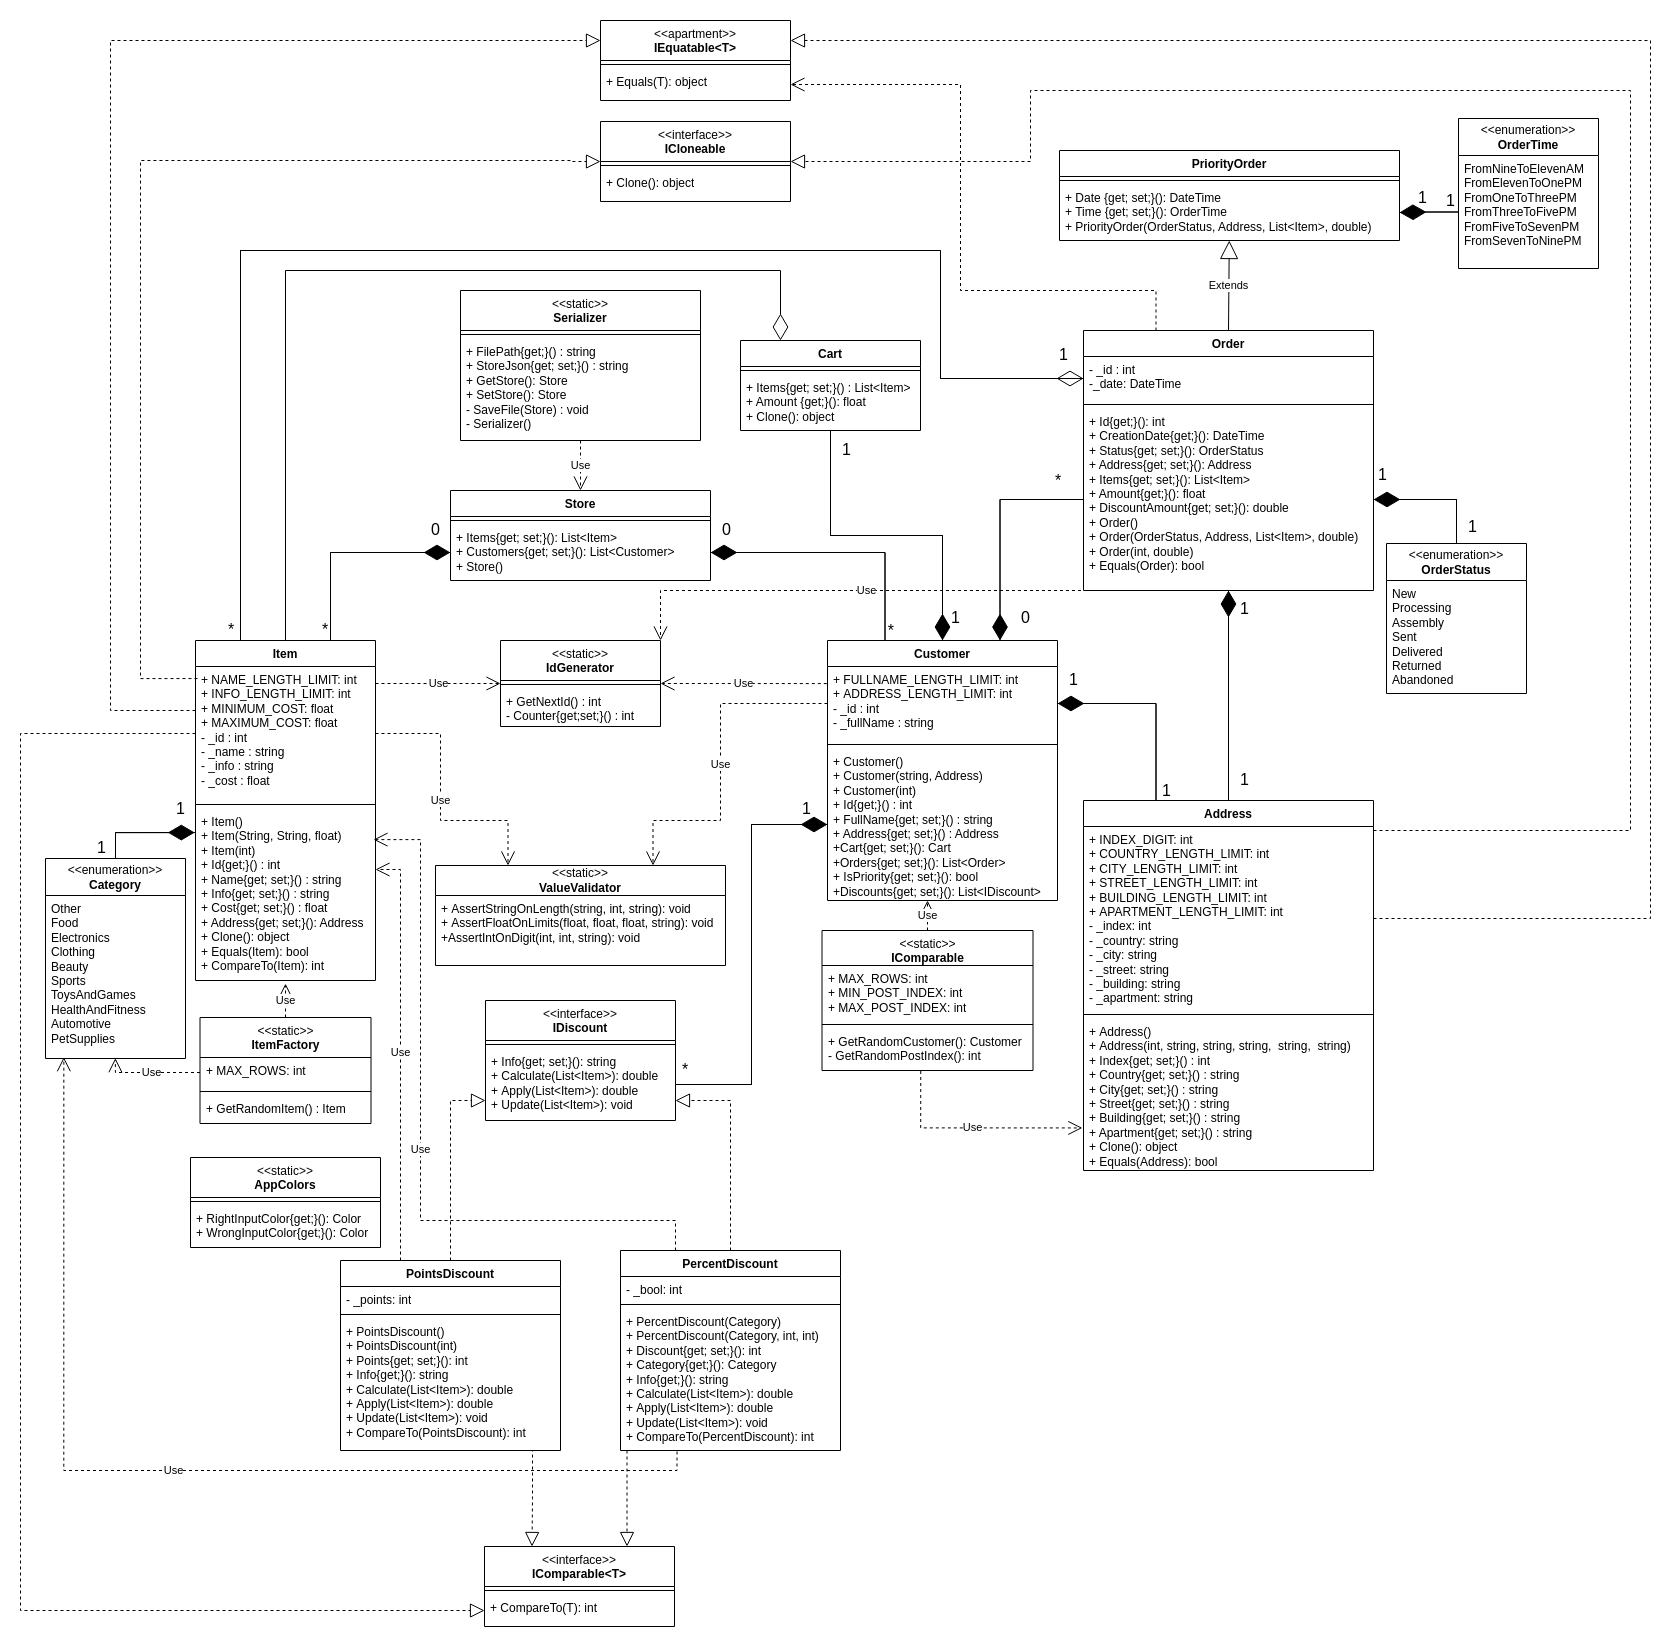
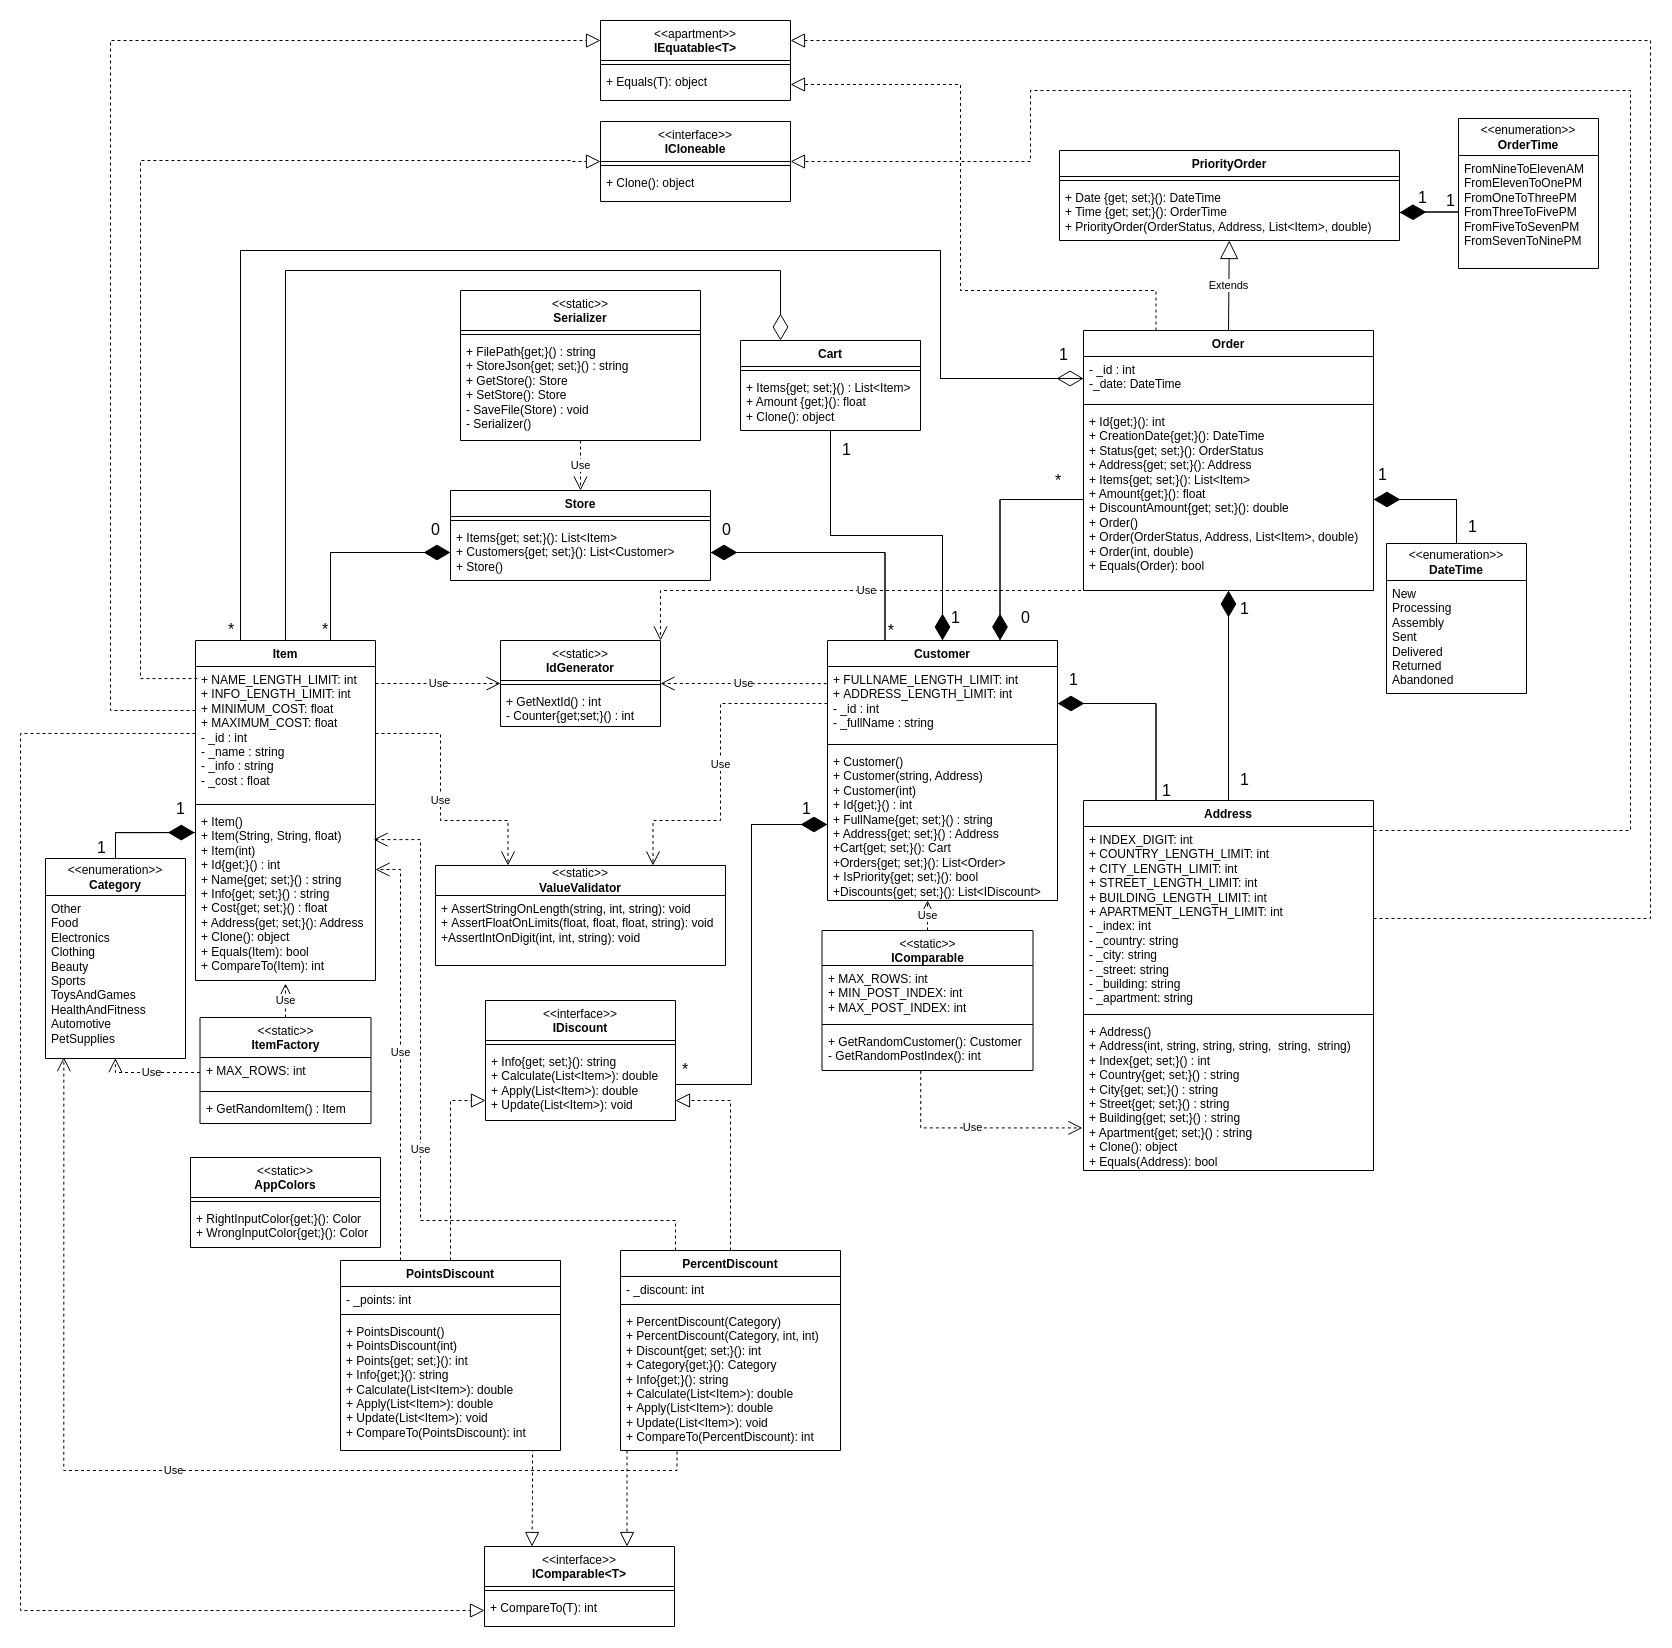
edge "Order" -> "+ Equals(T): object": arrowhead open -> block
node "<<enumeration>>OrderStatus": label "<<enumeration>>OrderStatus" -> "<<enumeration>>DateTime"
node "- _bool: int": label "- _bool: int" -> "- _discount: int"
